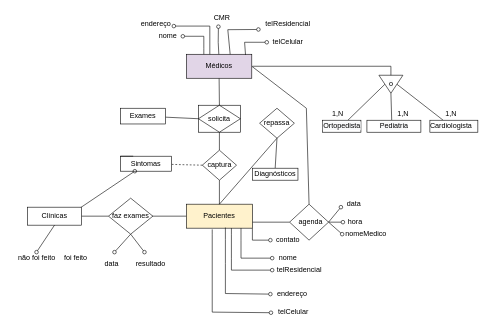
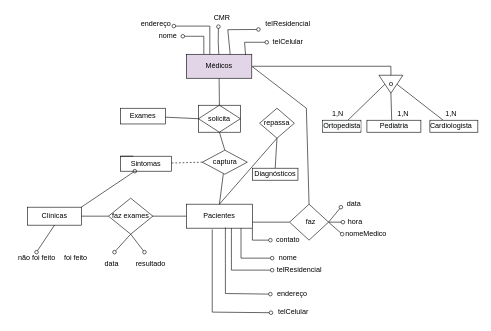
node "captura": size 34x30 -> 45x24
node "Pacientes": fillcolor #fff2cc -> #ffffff
node "agenda": label "agenda" -> "faz"
